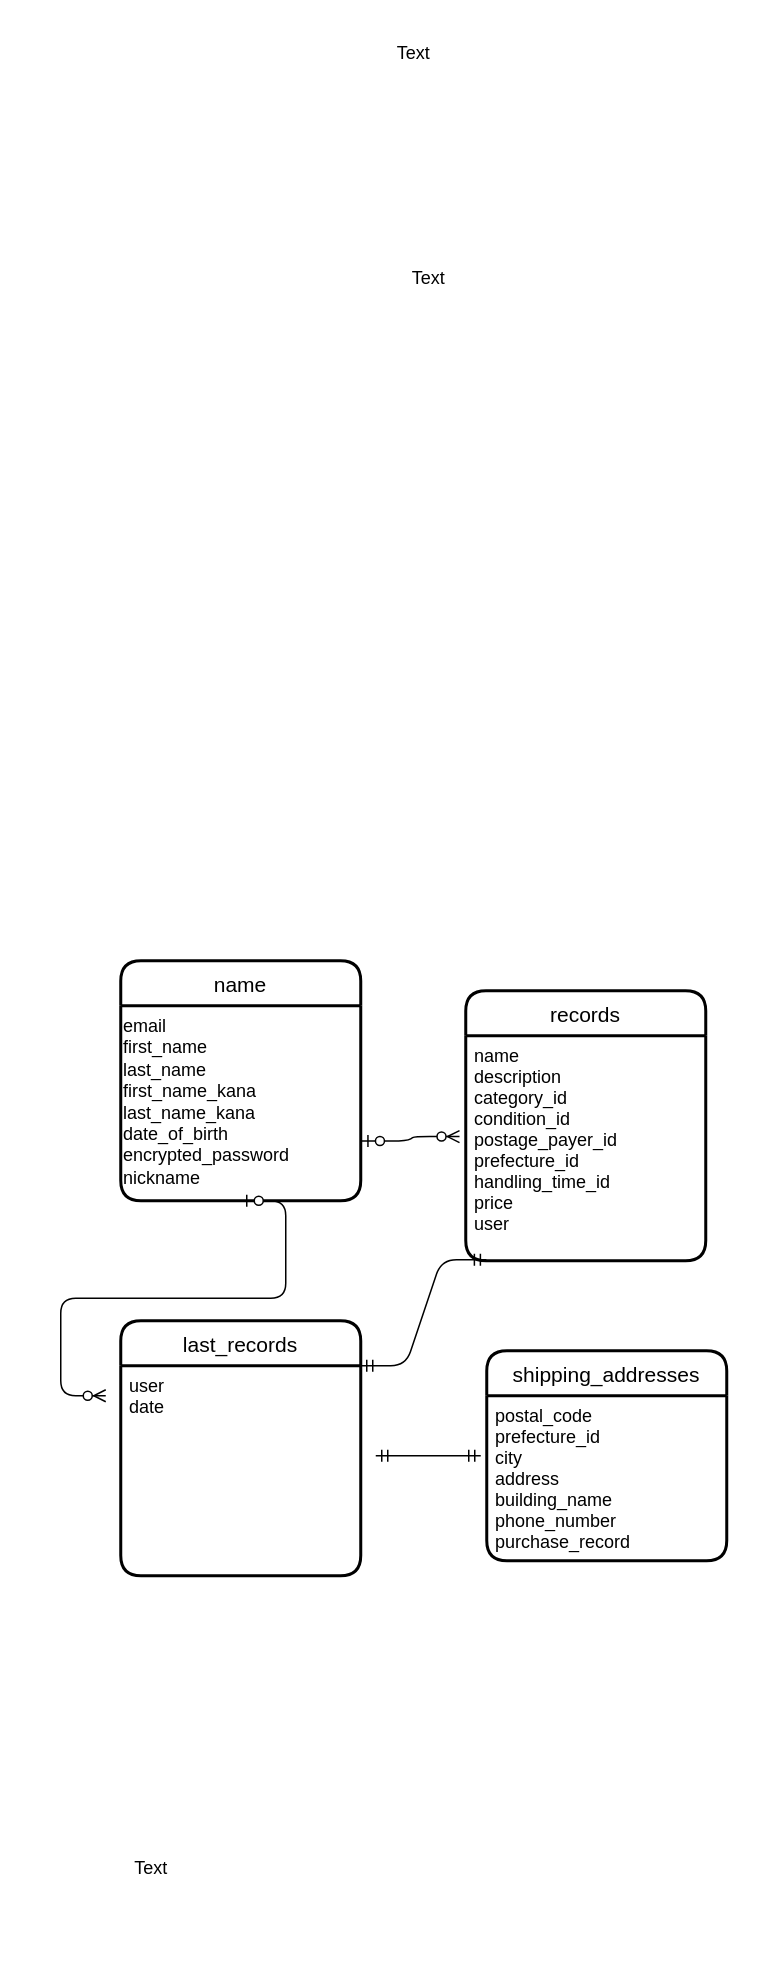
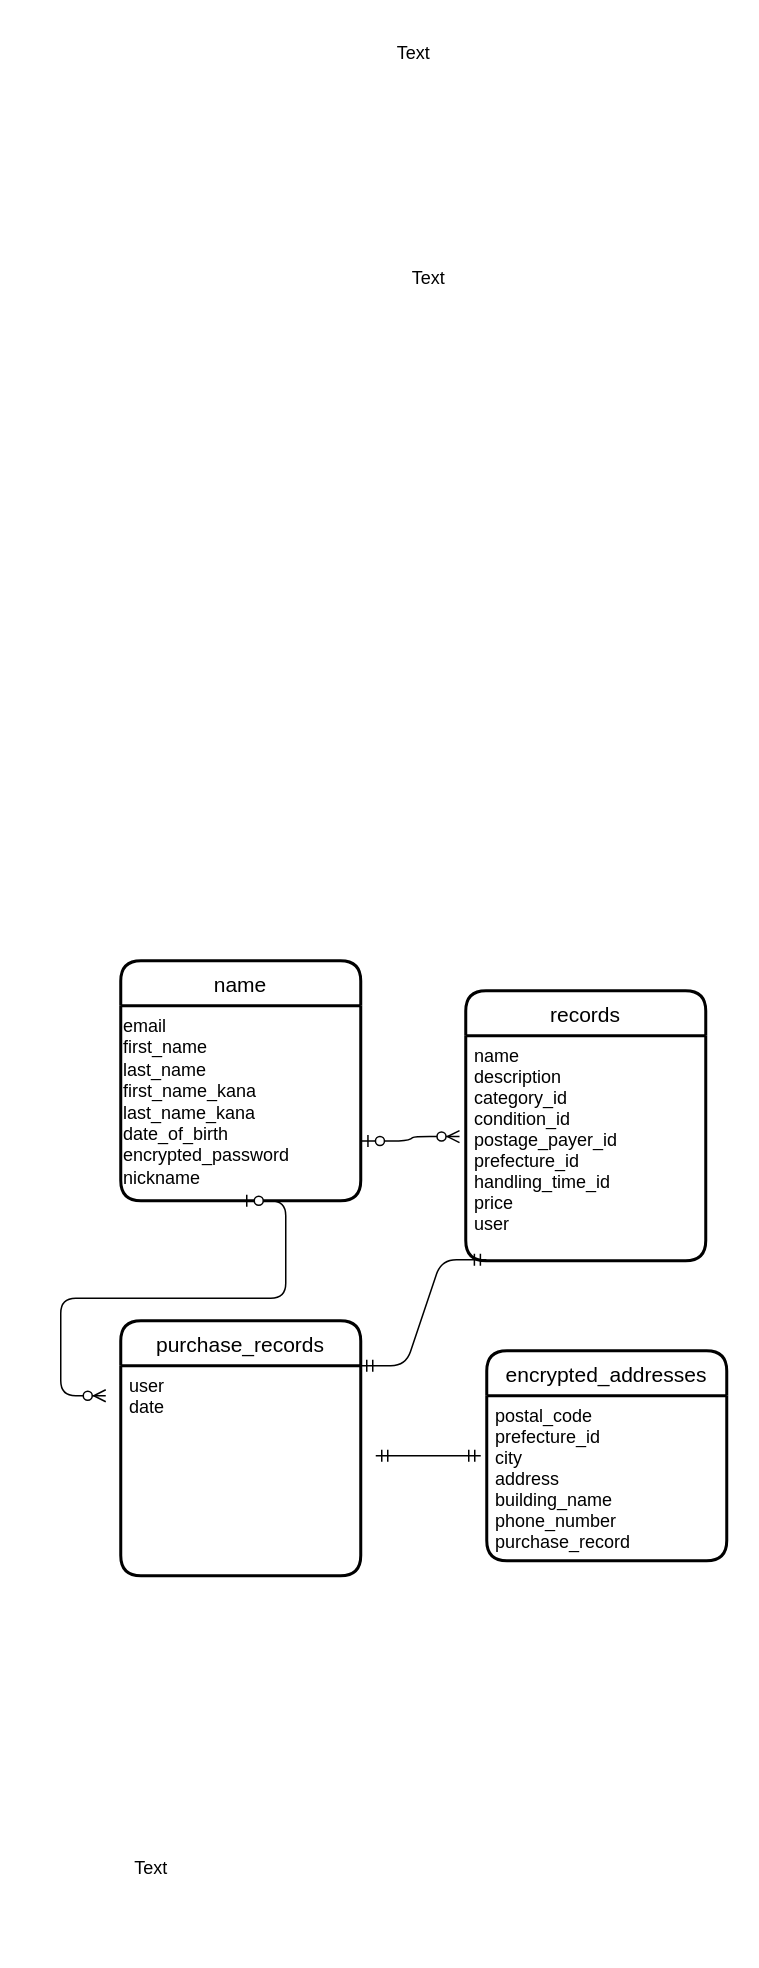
node "last_records": label "last_records" -> "purchase_records"
node "shipping_addresses": label "shipping_addresses" -> "encrypted_addresses"
